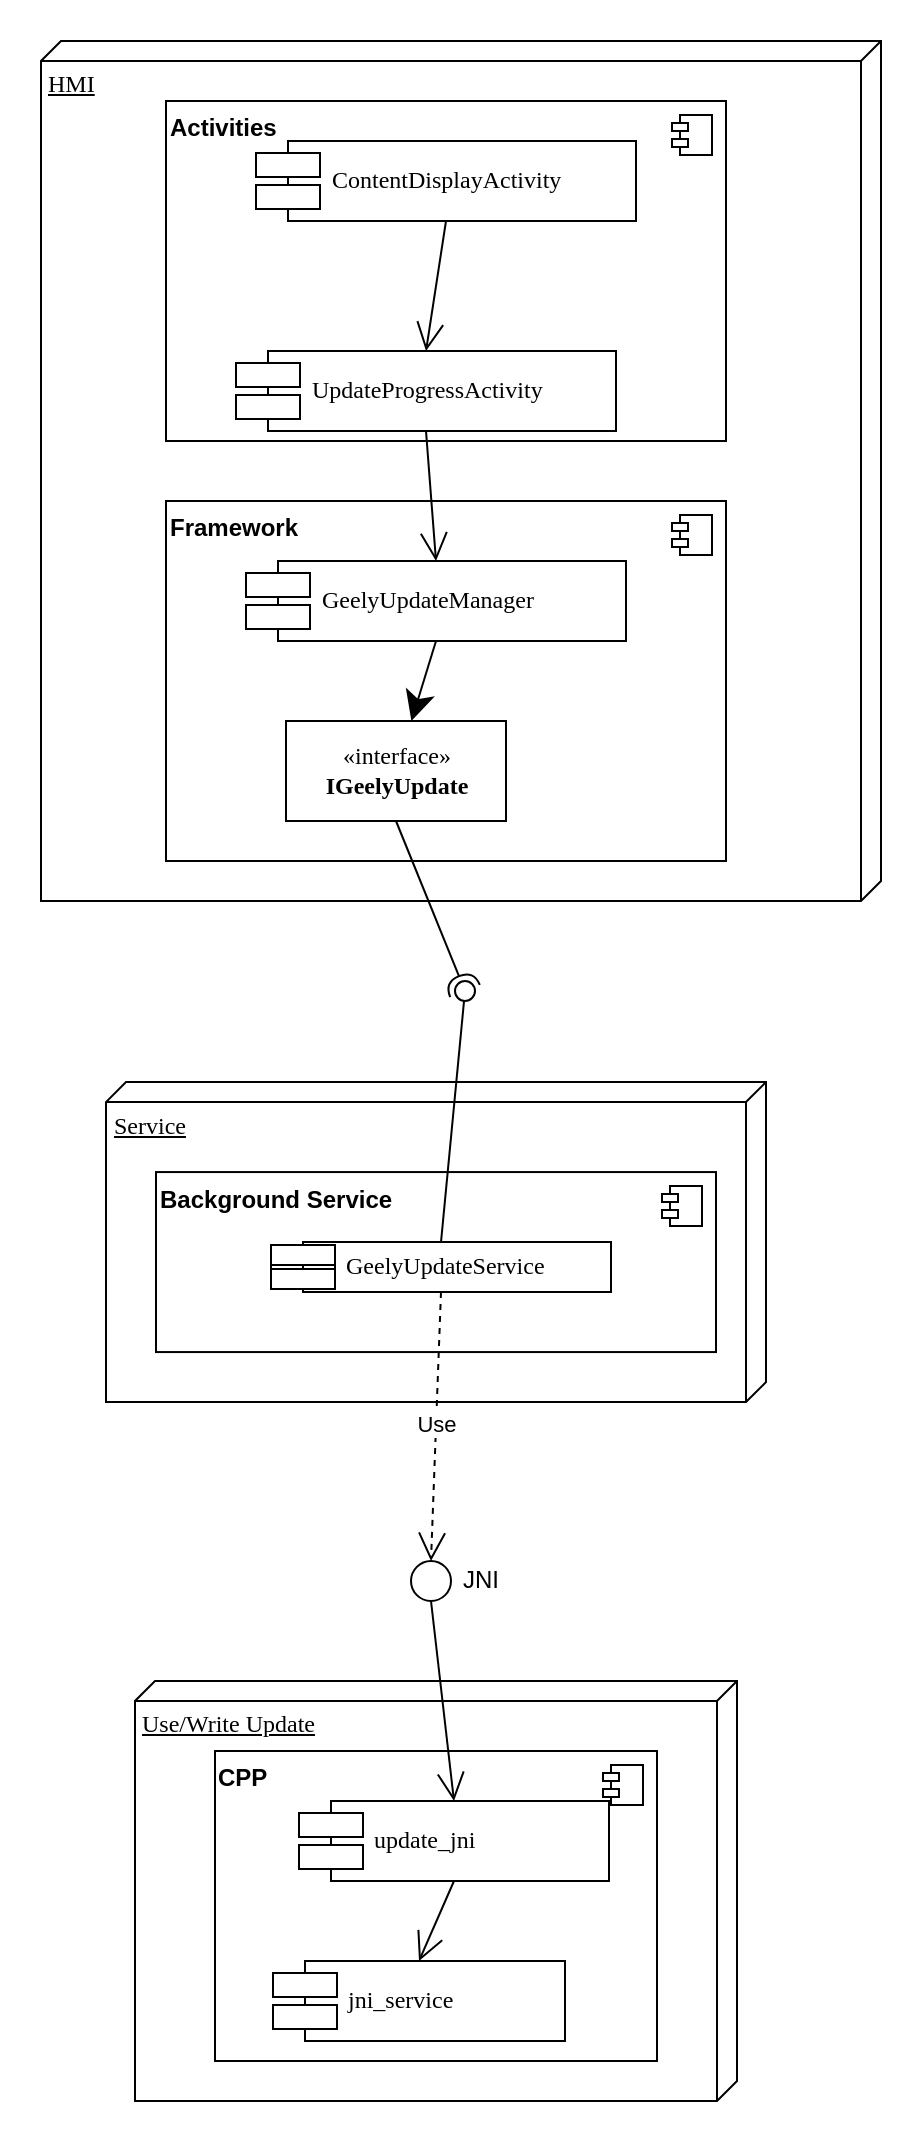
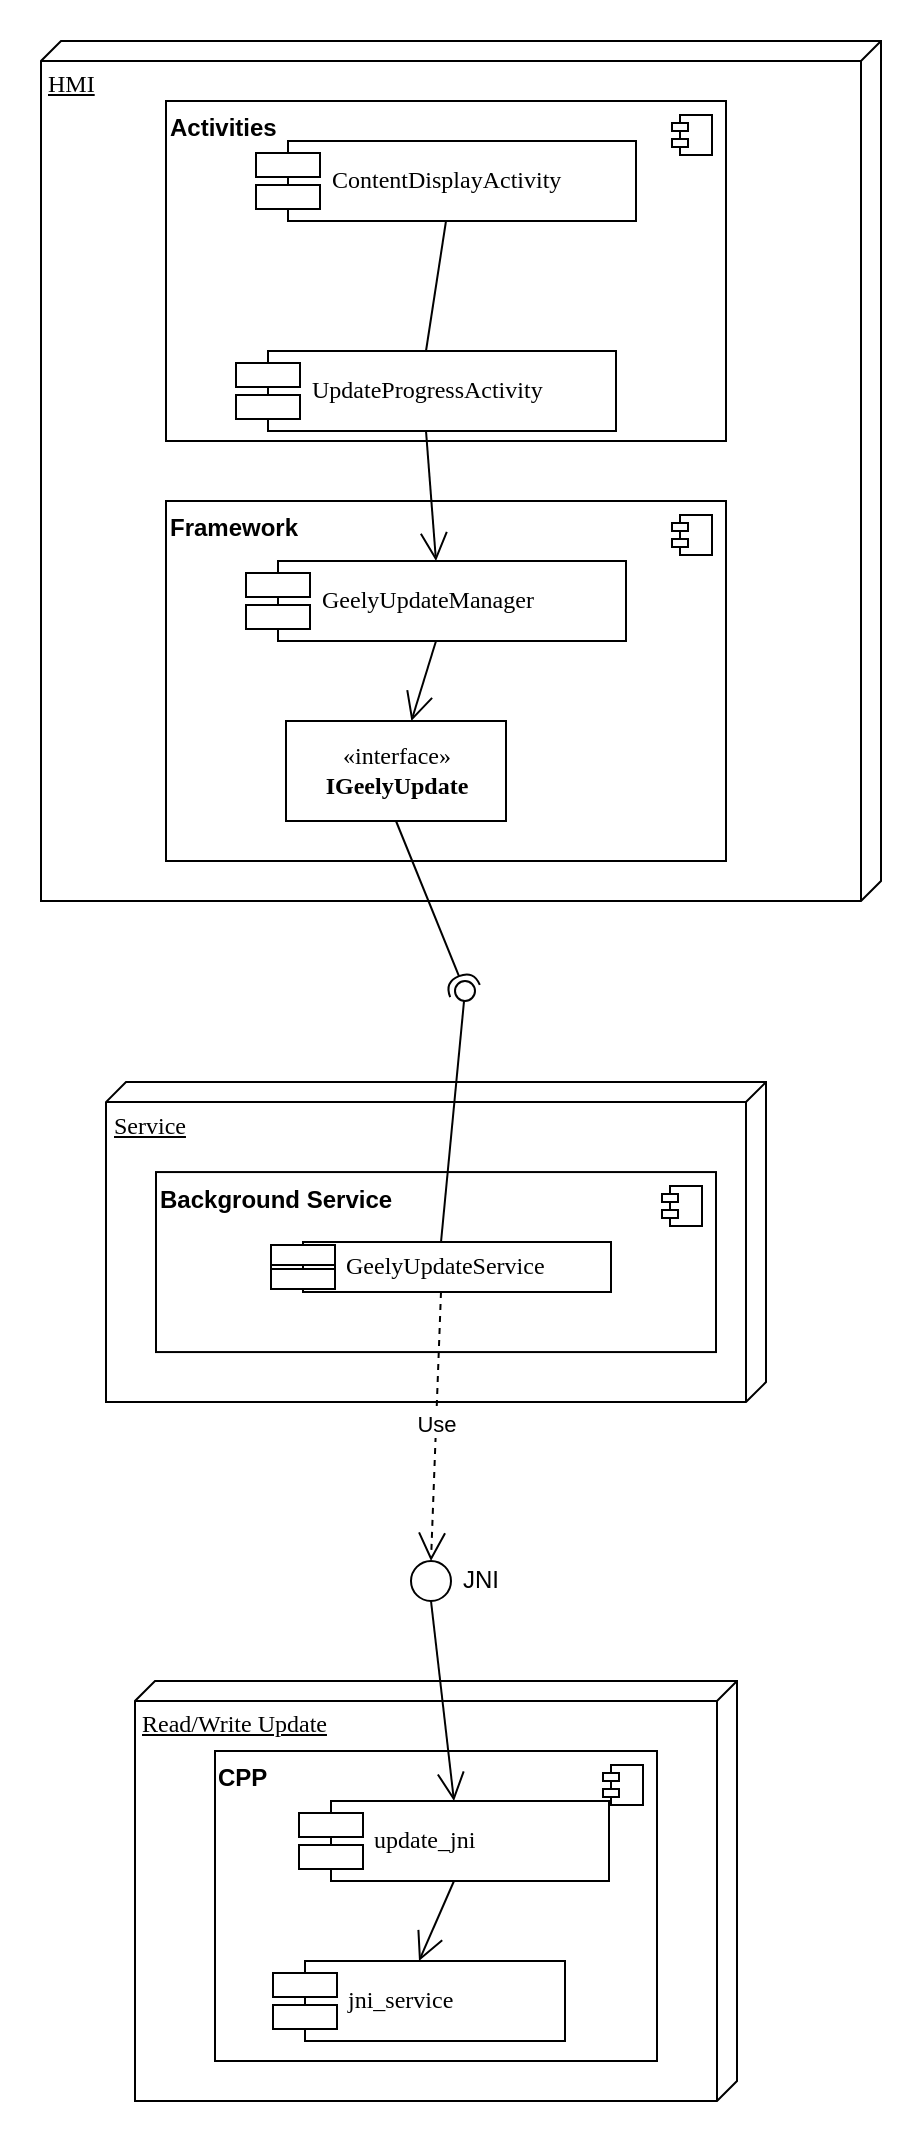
edge "ContentDisplayActivity" -> "UpdateProgressActivity": arrowhead open -> none
edge "GeelyUpdateManager" -> "«interface» IGeelyUpdate": arrowhead classic -> open
node "Use/Write Update": label "Use/Write Update" -> "Read/Write Update"
